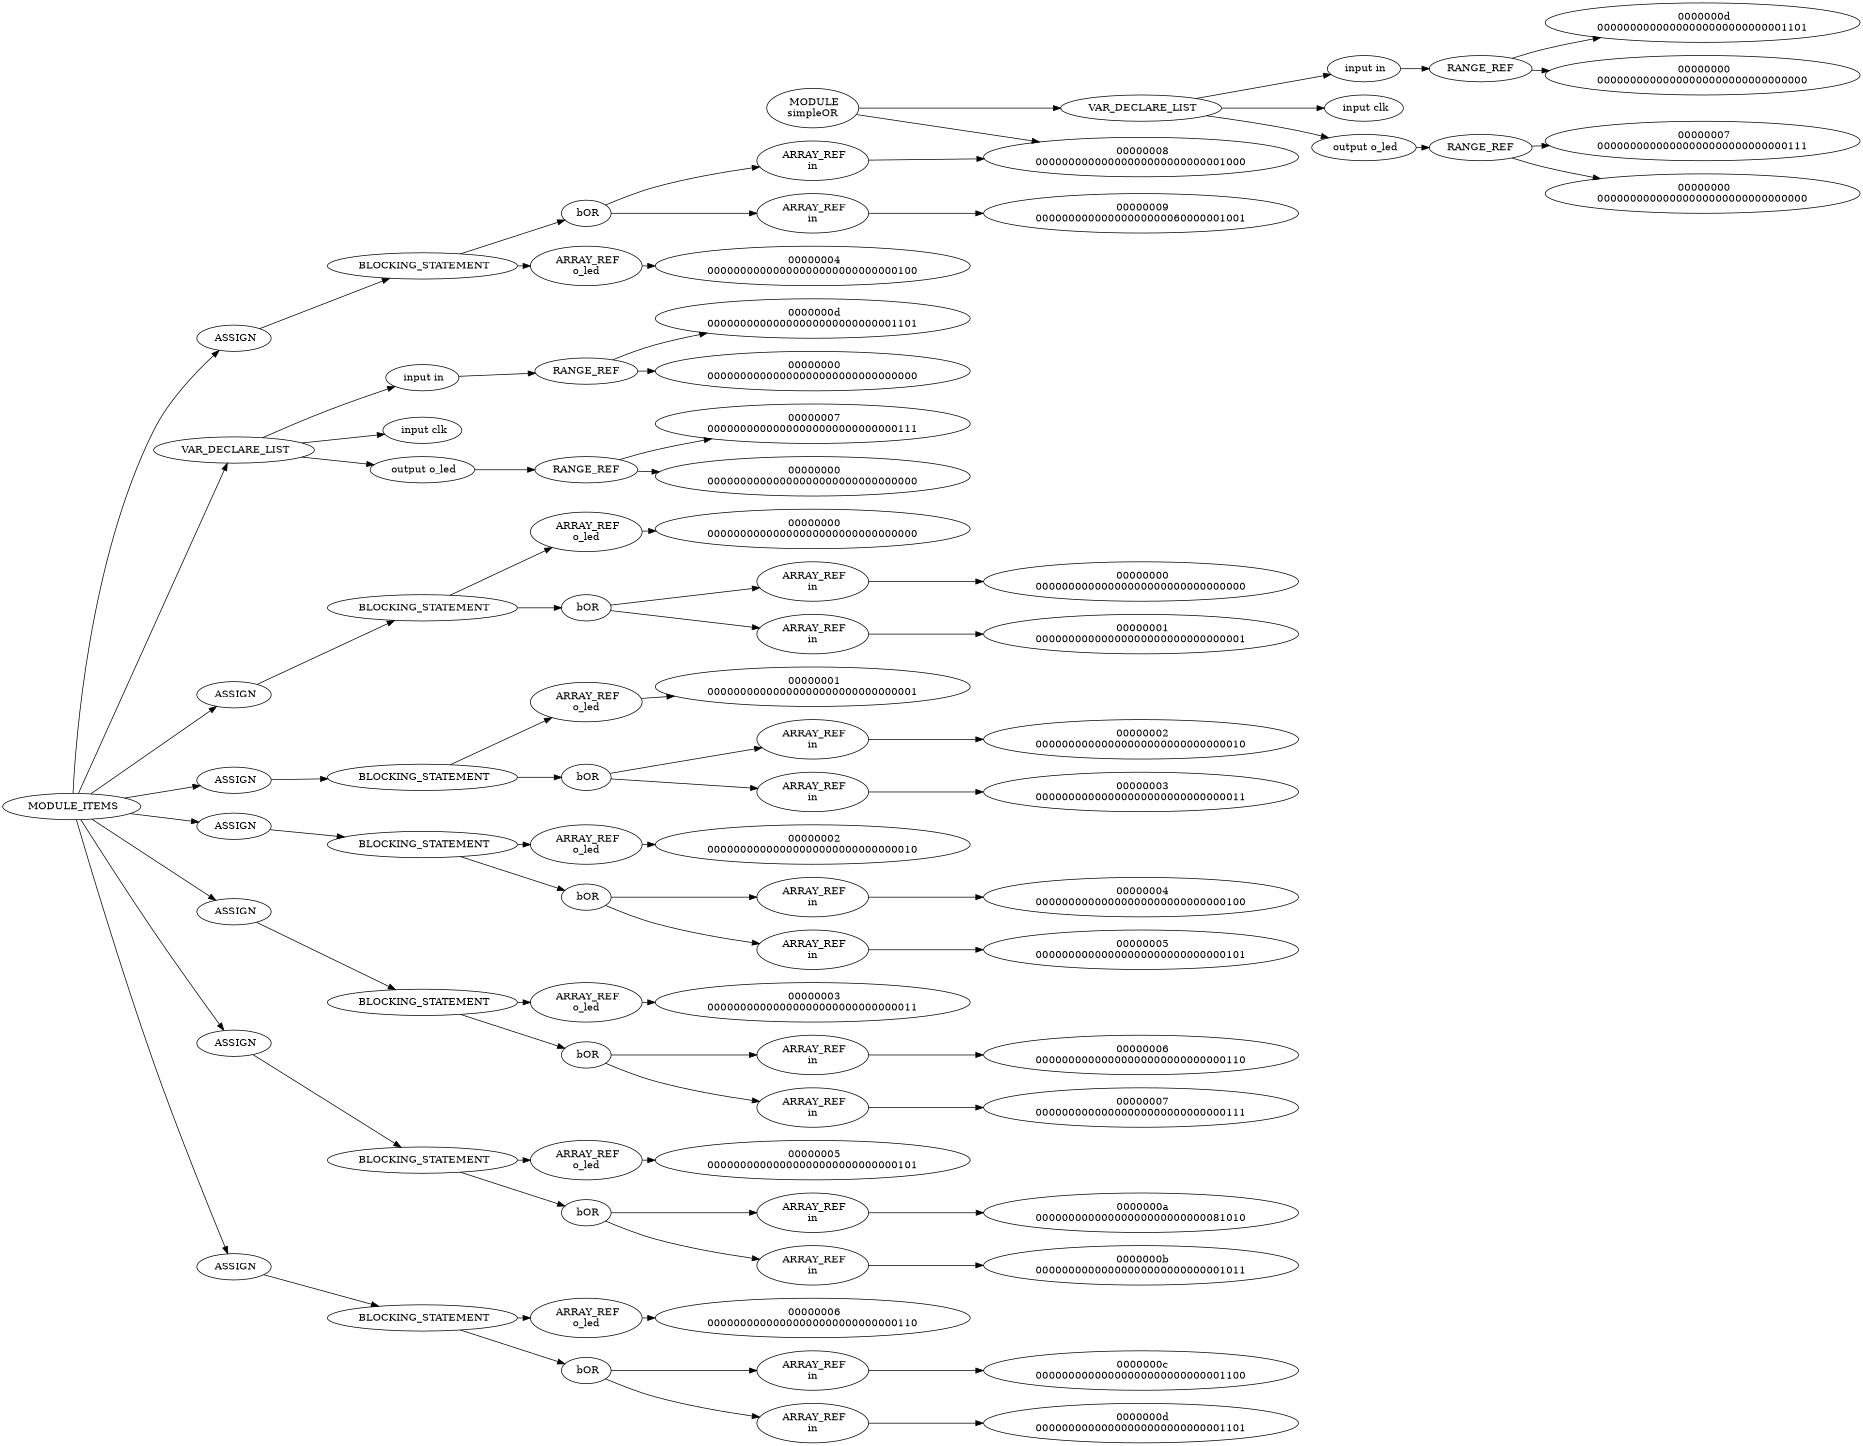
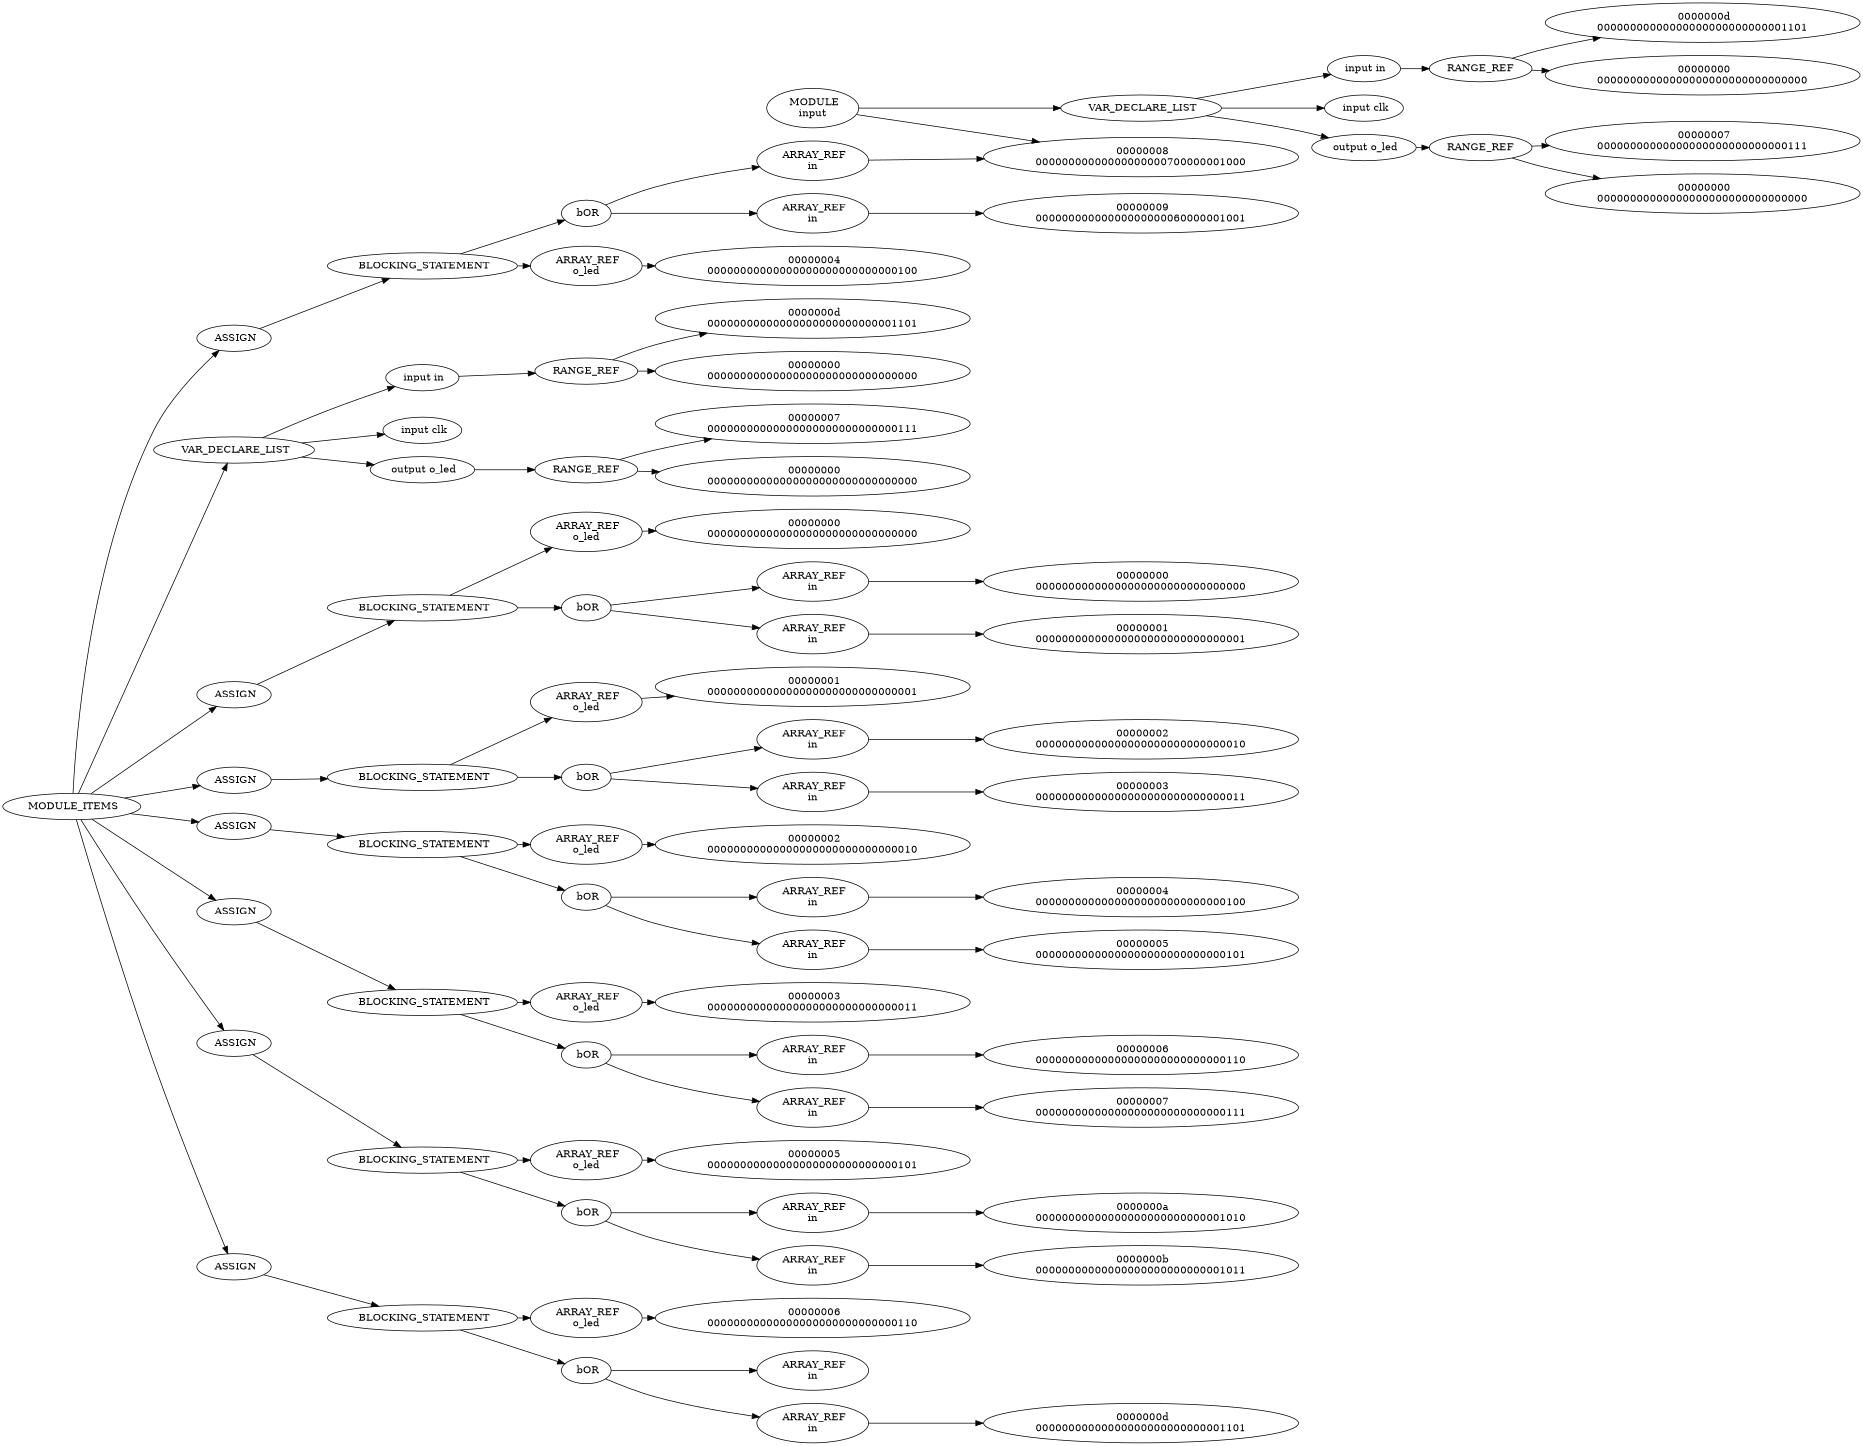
node "MODULE": text "simpleOR" -> "input"
node "00000008": text "00000000000000000000000000001000" -> "00000000000000000000700000001000"
node "0000000a": text "00000000000000000000000000081010" -> "00000000000000000000000000001010"
node "0000000c": removed
